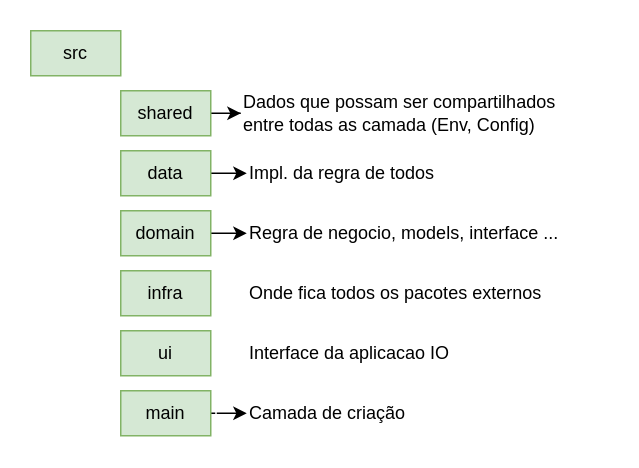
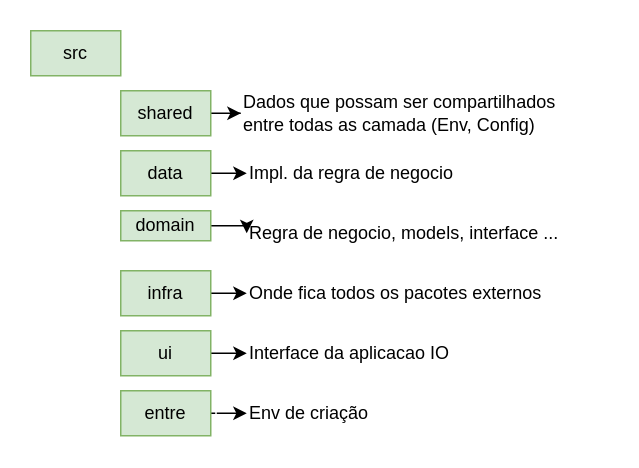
node "Impl. da regra de todos": label "Impl. da regra de todos" -> "Impl. da regra de negocio"
node "domain": size 90x45 -> 90x30
edge "infra" -> "Onde fica todos os pacotes externos": added
edge "ui" -> "Interface da aplicacao IO": added
node "main": label "main" -> "entre"
node "Camada de criação": label "Camada de criação" -> "Env de criação"
